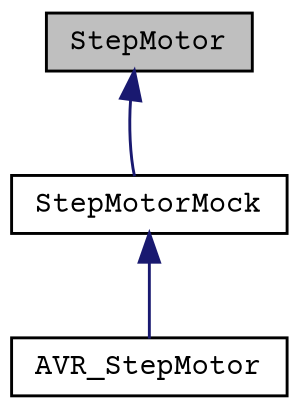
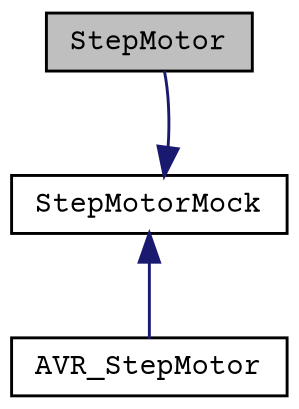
edge "StepMotorMock" -> "StepMotor": reversed
